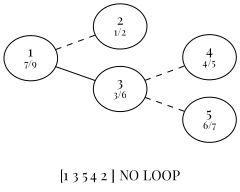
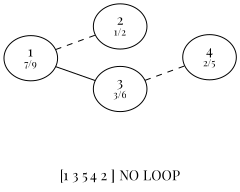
node "4": text "4/5" -> "2/5"
node "5": removed
